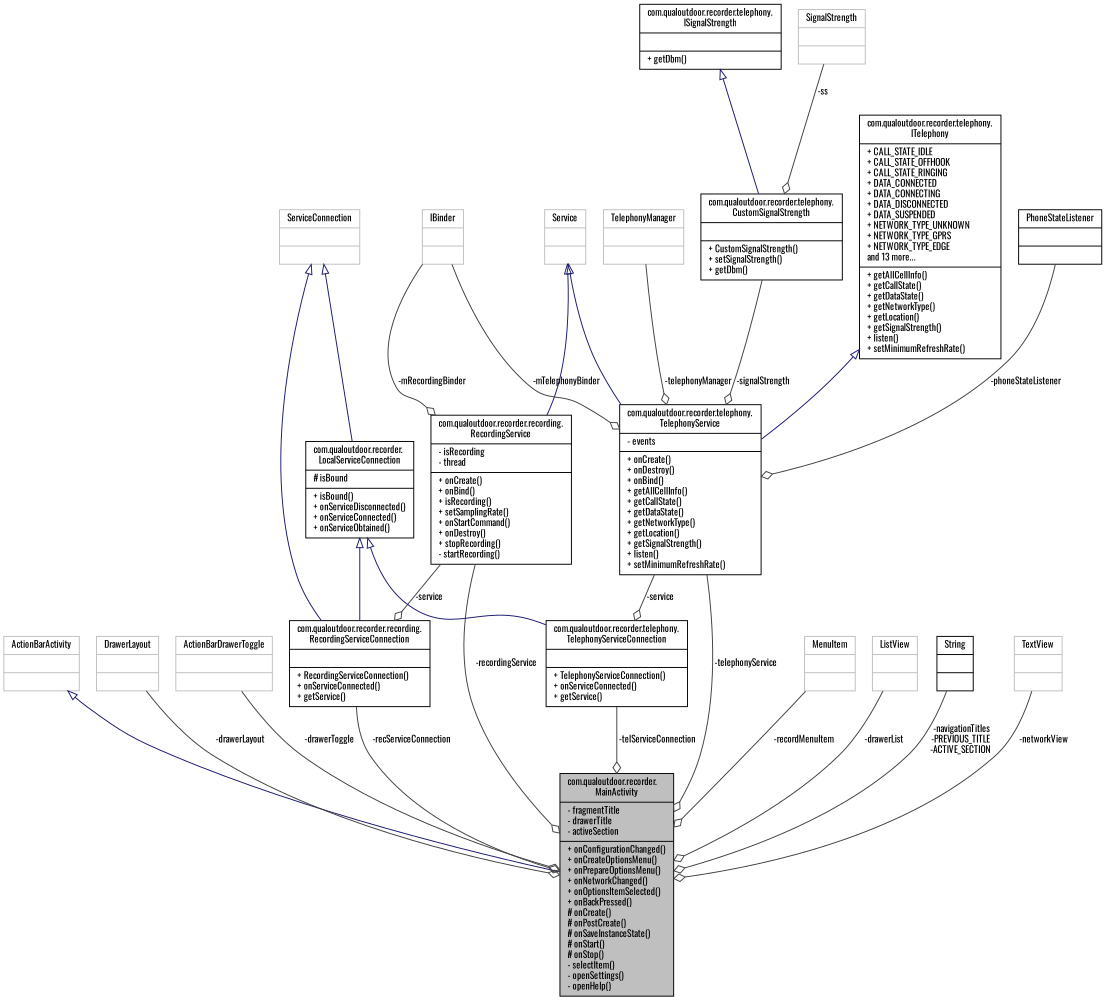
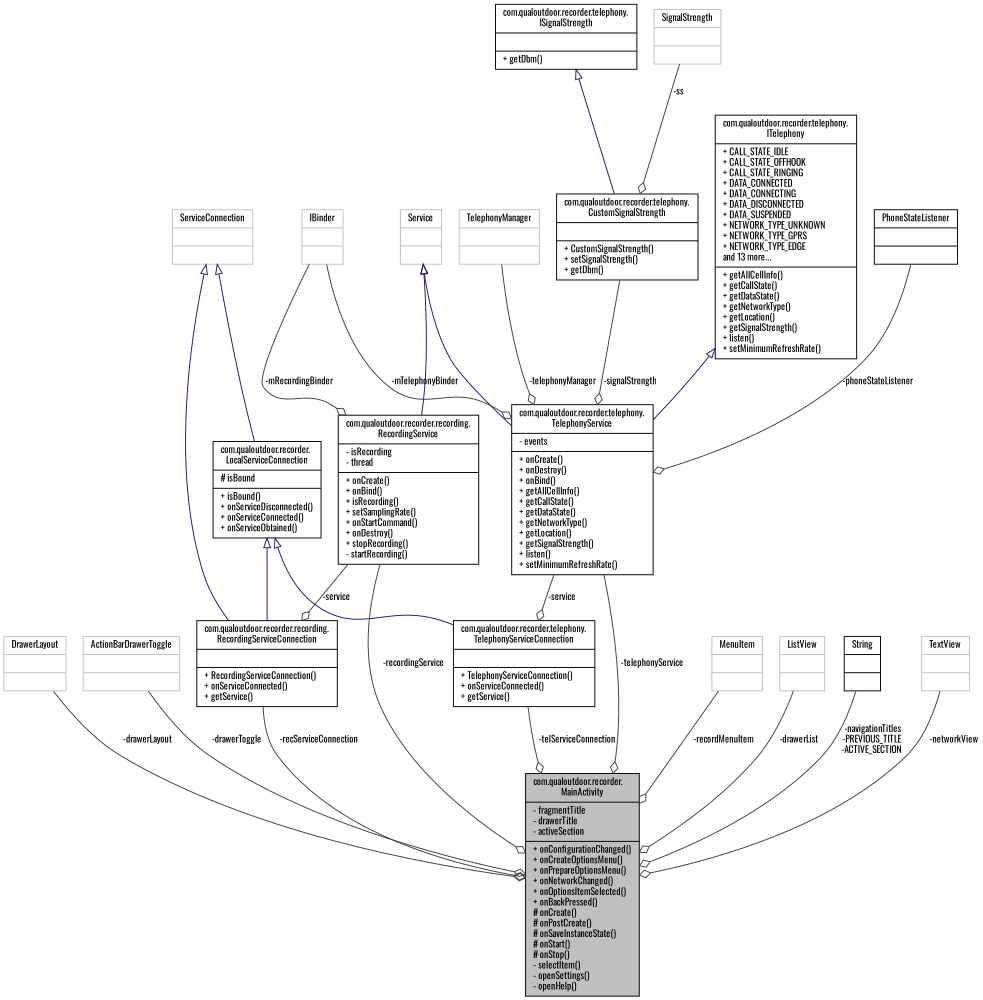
node "ActionBarActivity": removed
